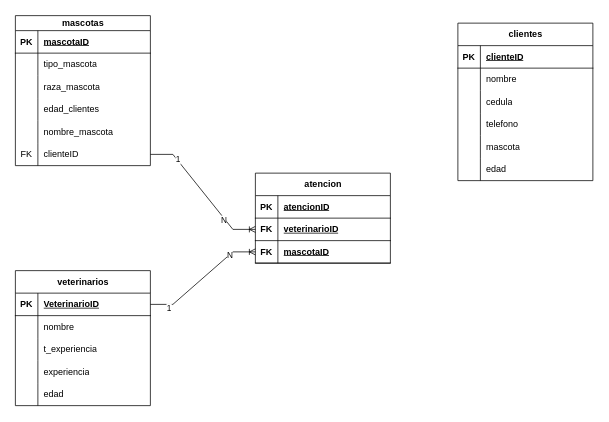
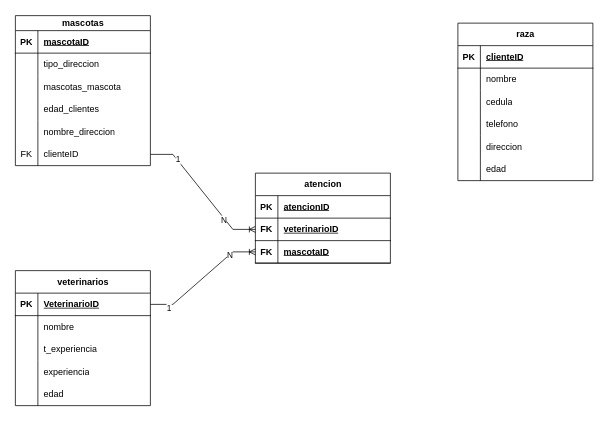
node "clientes": label "clientes" -> "raza"
node "tipo_mascota": label "tipo_mascota" -> "tipo_direccion"
node "raza_mascota": label "raza_mascota" -> "mascotas_mascota"
node "nombre_mascota": label "nombre_mascota" -> "nombre_direccion"
node "mascota": label "mascota" -> "direccion"
